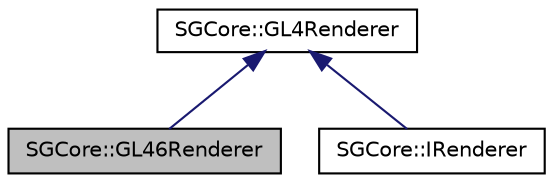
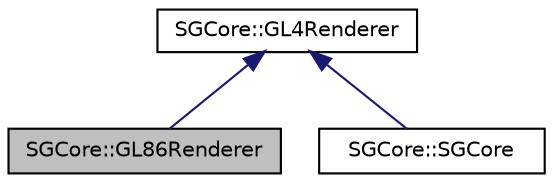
node "SGCore::GL46Renderer": label "SGCore::GL46Renderer" -> "SGCore::GL86Renderer"
node "SGCore::IRenderer": label "SGCore::IRenderer" -> "SGCore::SGCore"
